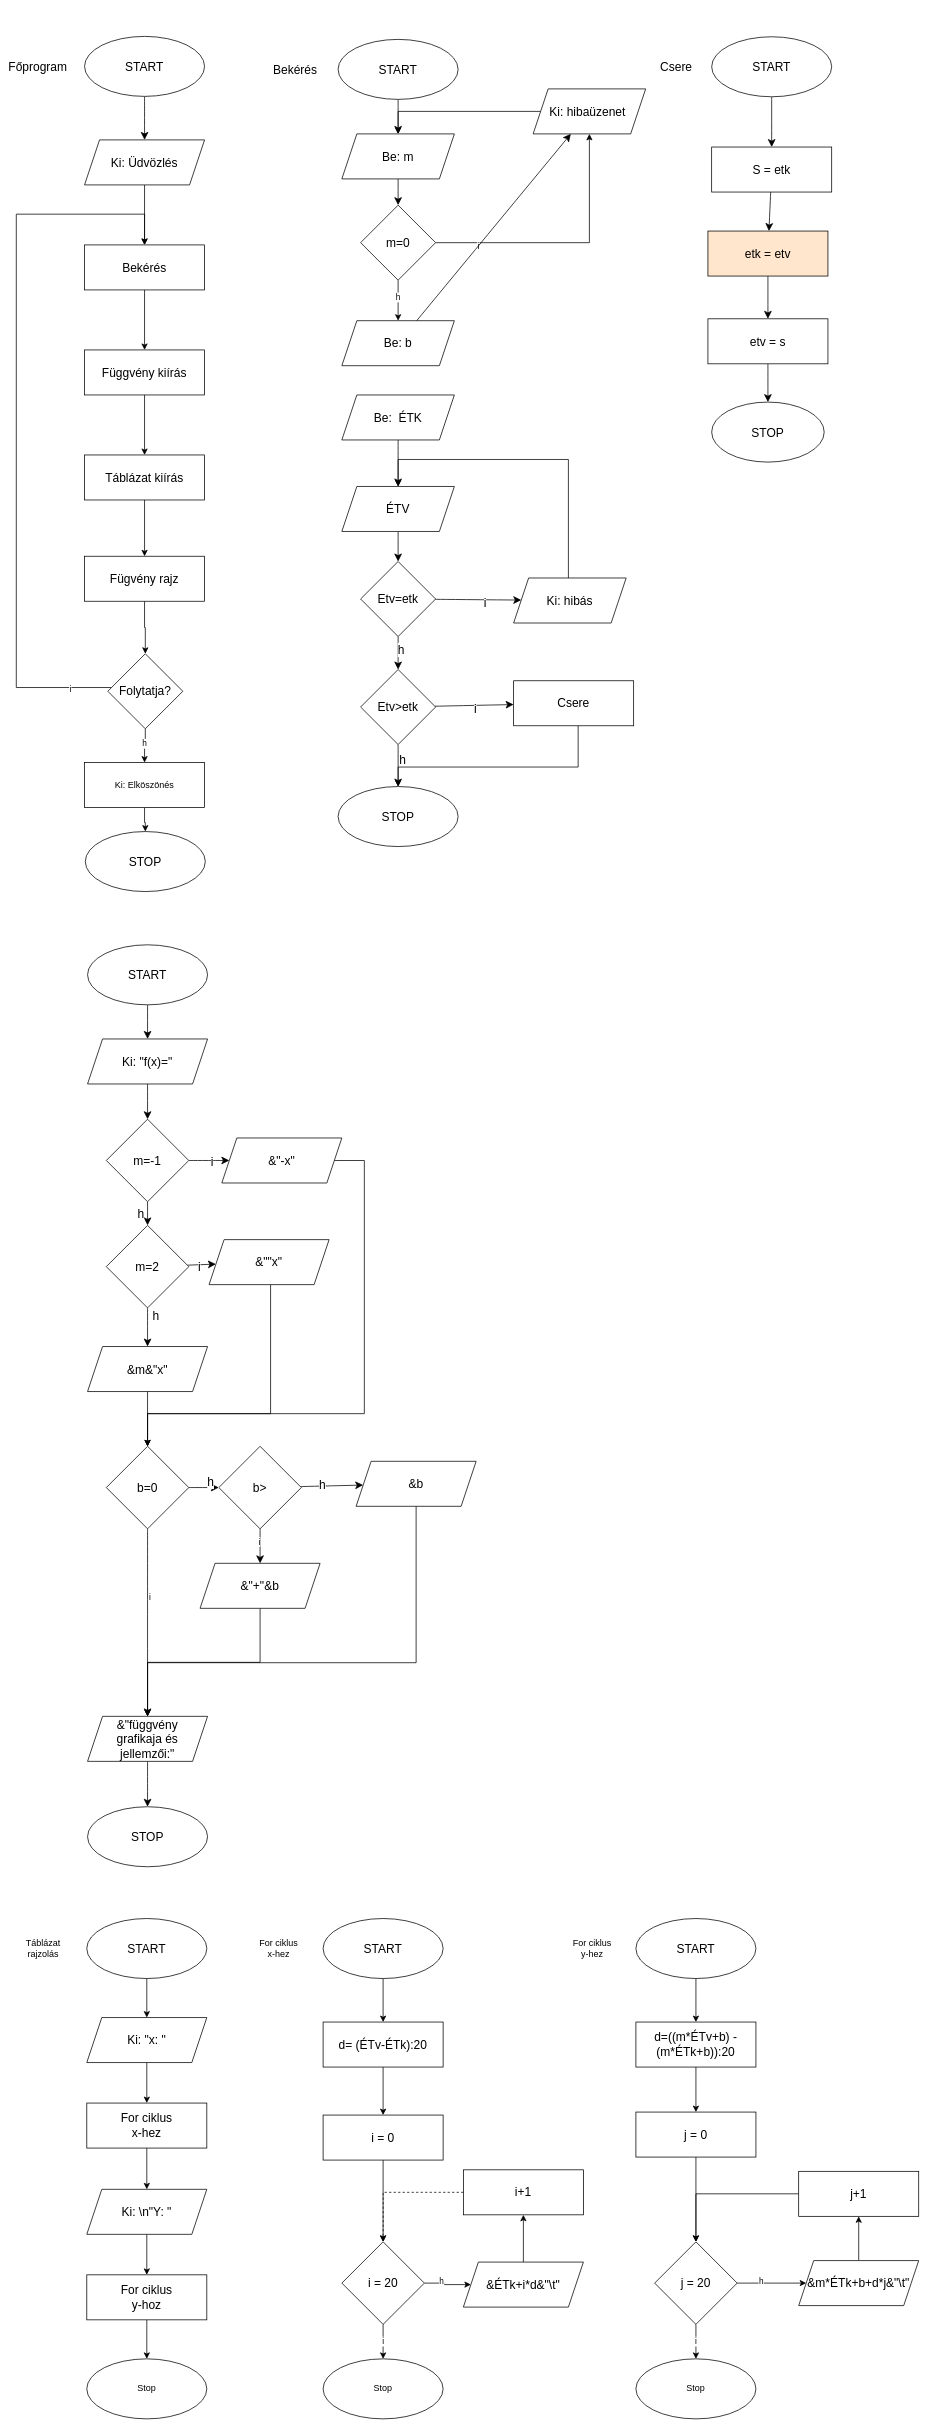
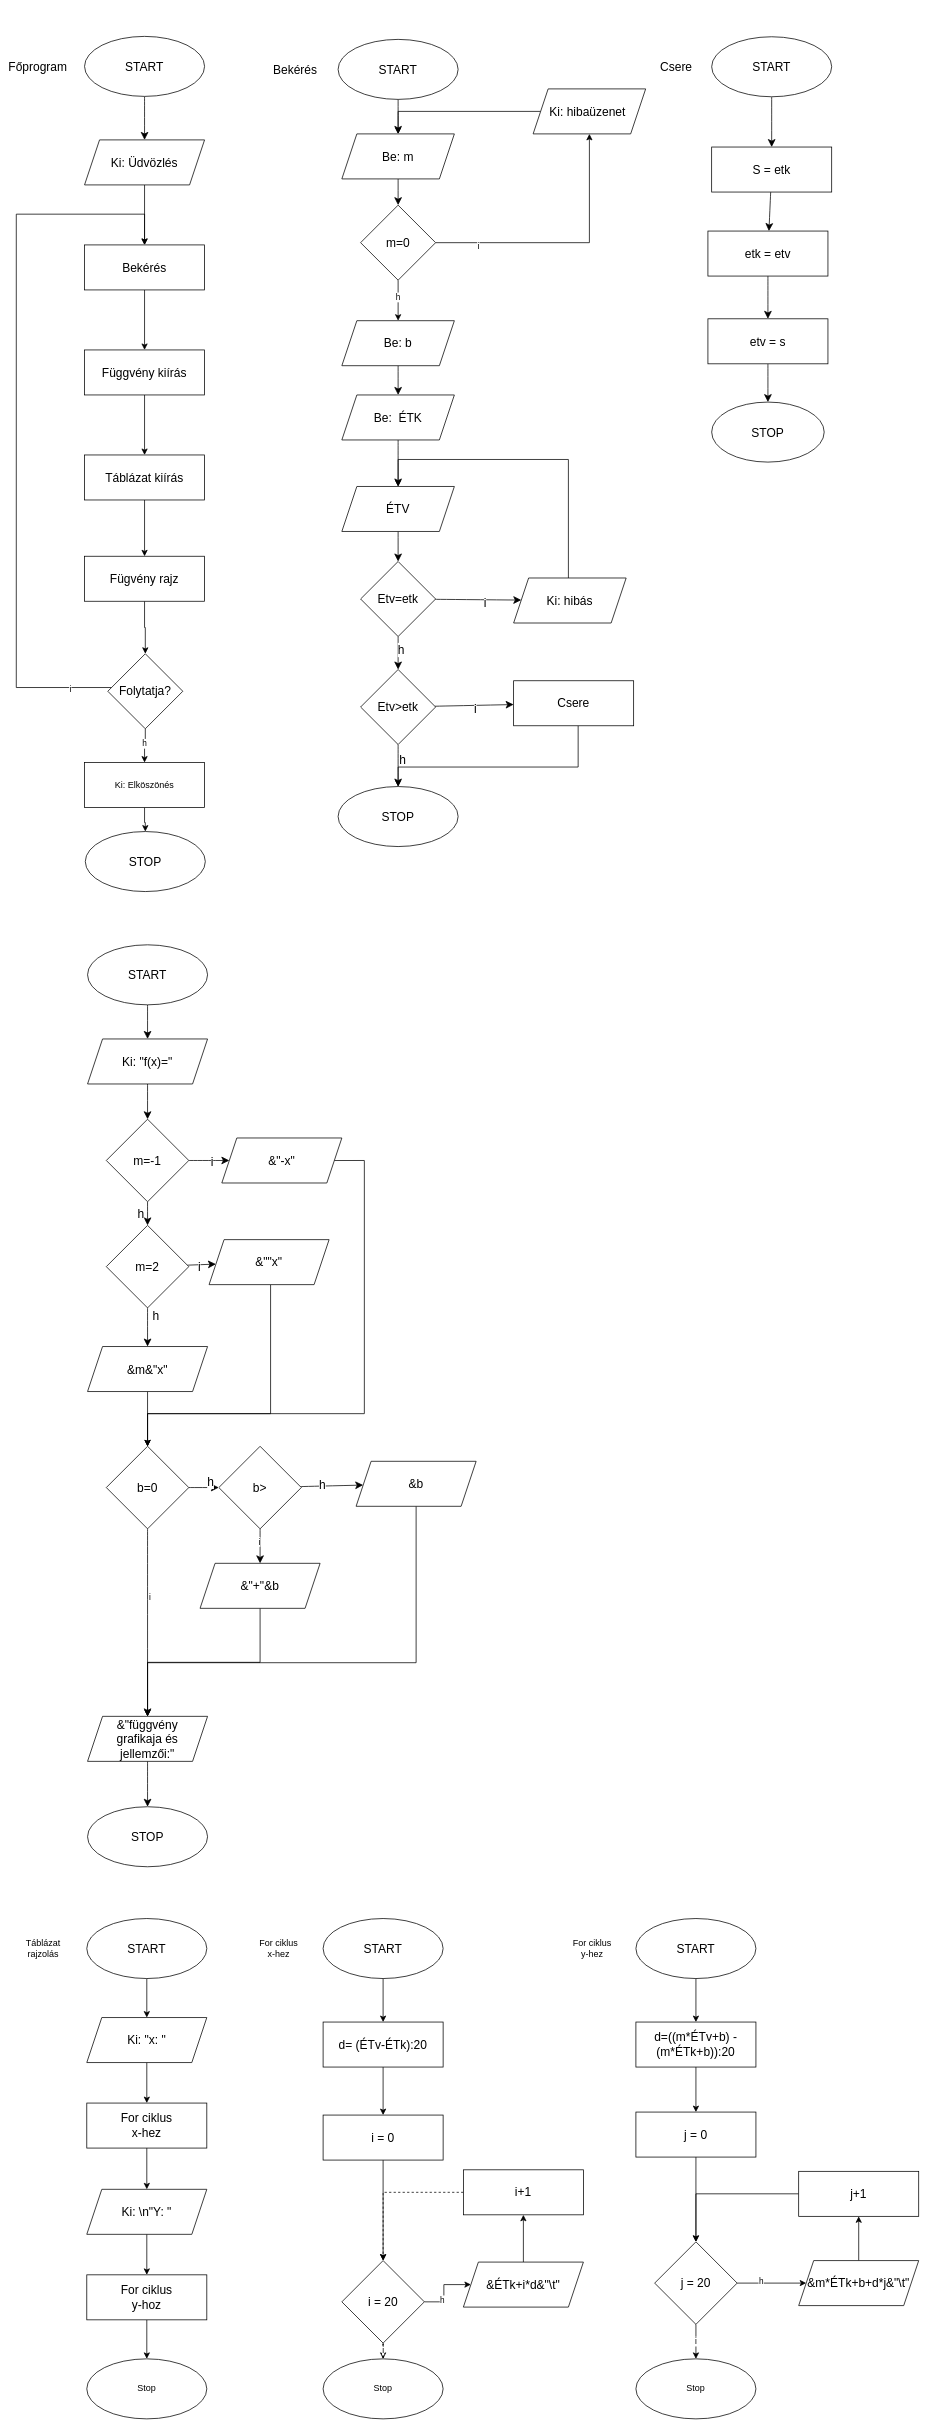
edge "Be: b" -> "Ki: hibaüzenet": now "Be: b" -> "Be: ÉTK"
node "etk = etv": fillcolor #ffe6cc -> #ffffff
node "i = 20": moved (383, 2283) -> (383, 2301)
